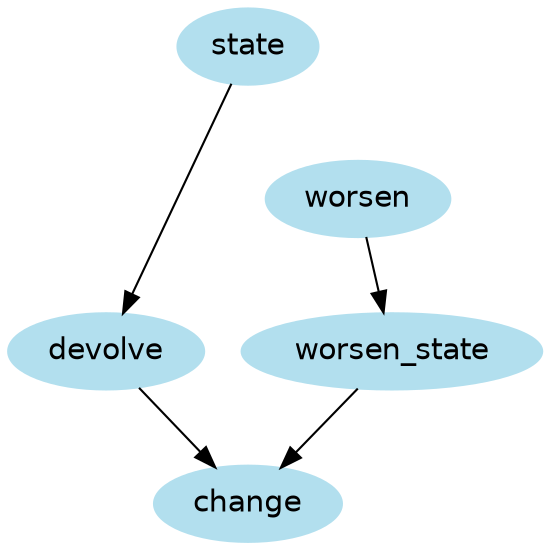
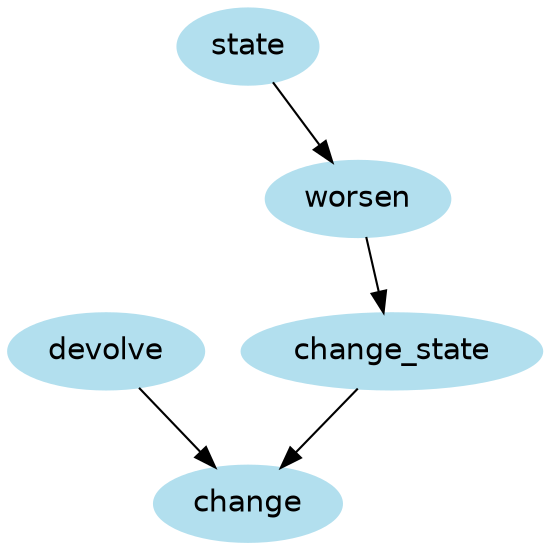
edge "state" -> "devolve": now "state" -> "worsen"
node "worsen_state": label "worsen_state" -> "change_state"
